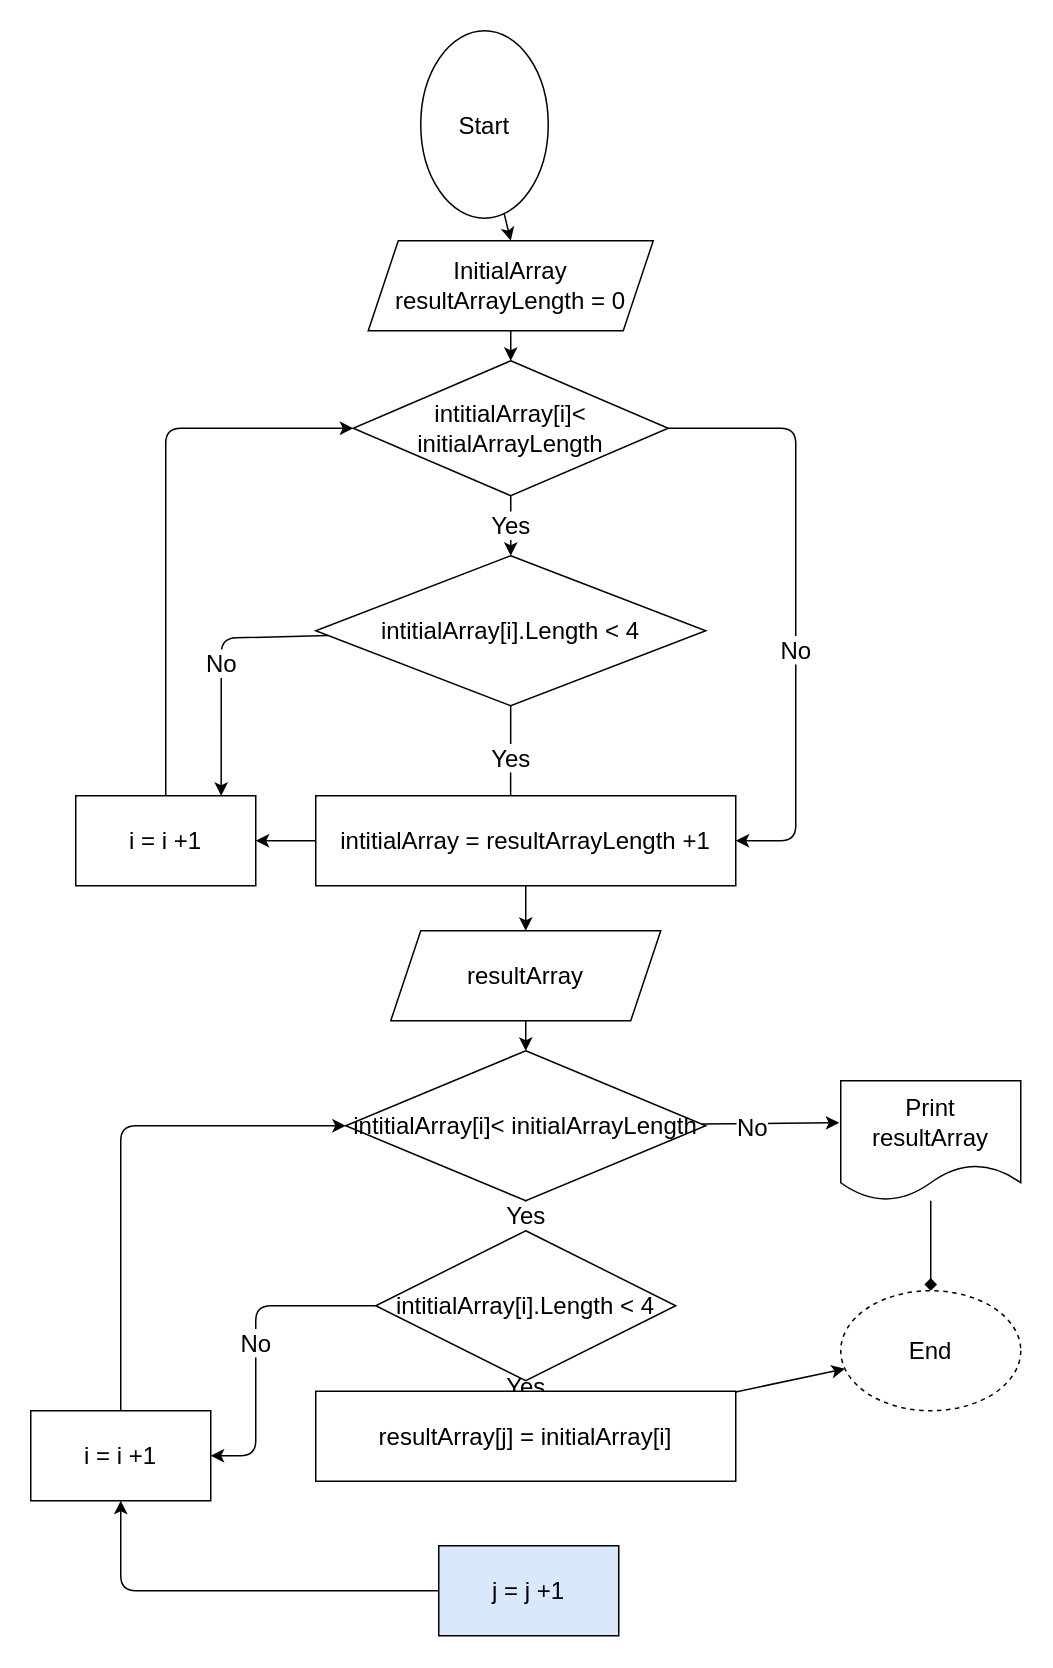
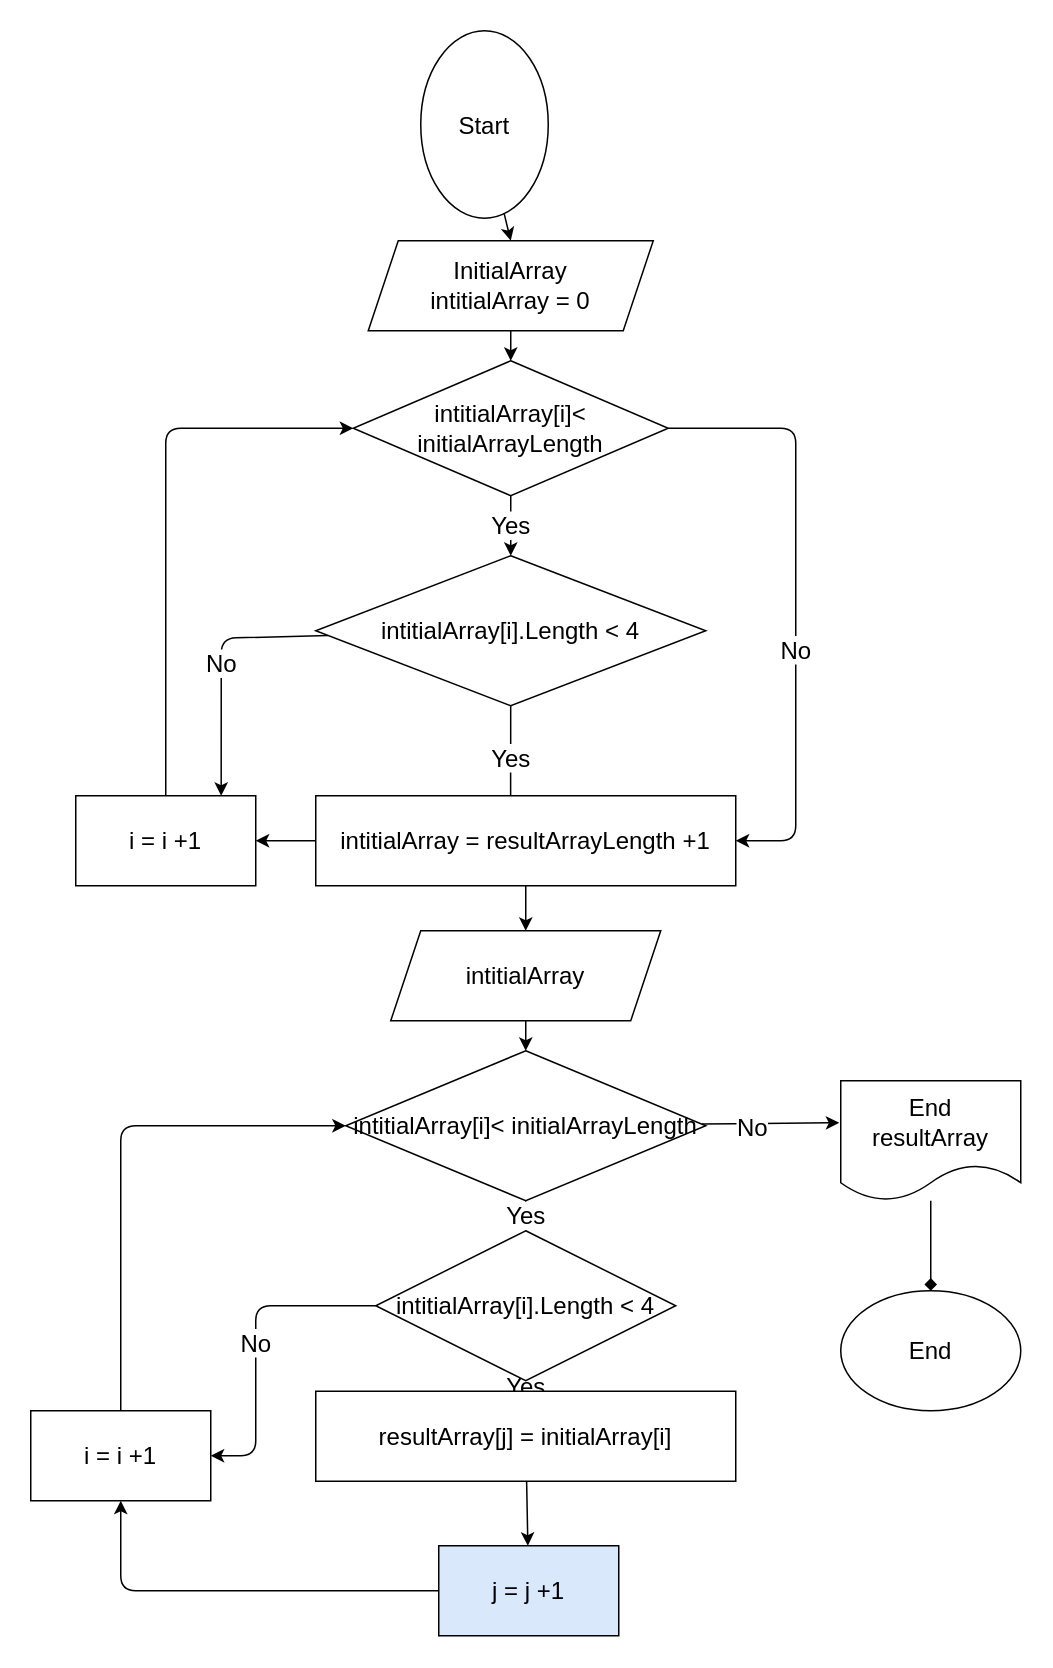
node "InitialArrayresultArrayLength = 0": label "InitialArrayresultArrayLength = 0" -> "InitialArrayintitialArray = 0"
node "resultArray": label "resultArray" -> "intitialArray"
node "Print resultArray": label "Print resultArray" -> "End resultArray"
node "End": style dashed -> solid
edge "resultArray[j] = initialArray[i]" -> "End": now "resultArray[j] = initialArray[i]" -> "j = j +1"
